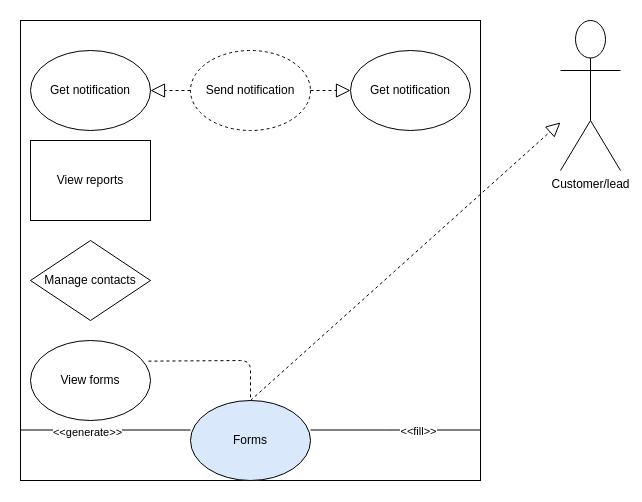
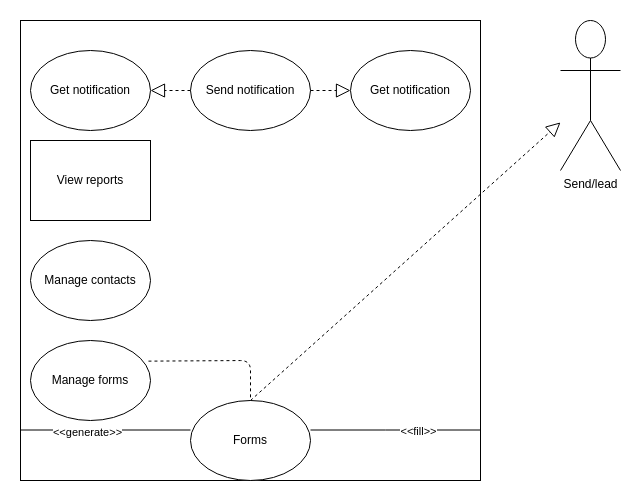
node "Send notification": style dashed -> solid
node "Customer/lead": label "Customer/lead" -> "Send/lead"
node "Manage contacts": shape diamond -> ellipse
node "View forms": label "View forms" -> "Manage forms"
node "Forms": fillcolor #dae8fc -> #ffffff
